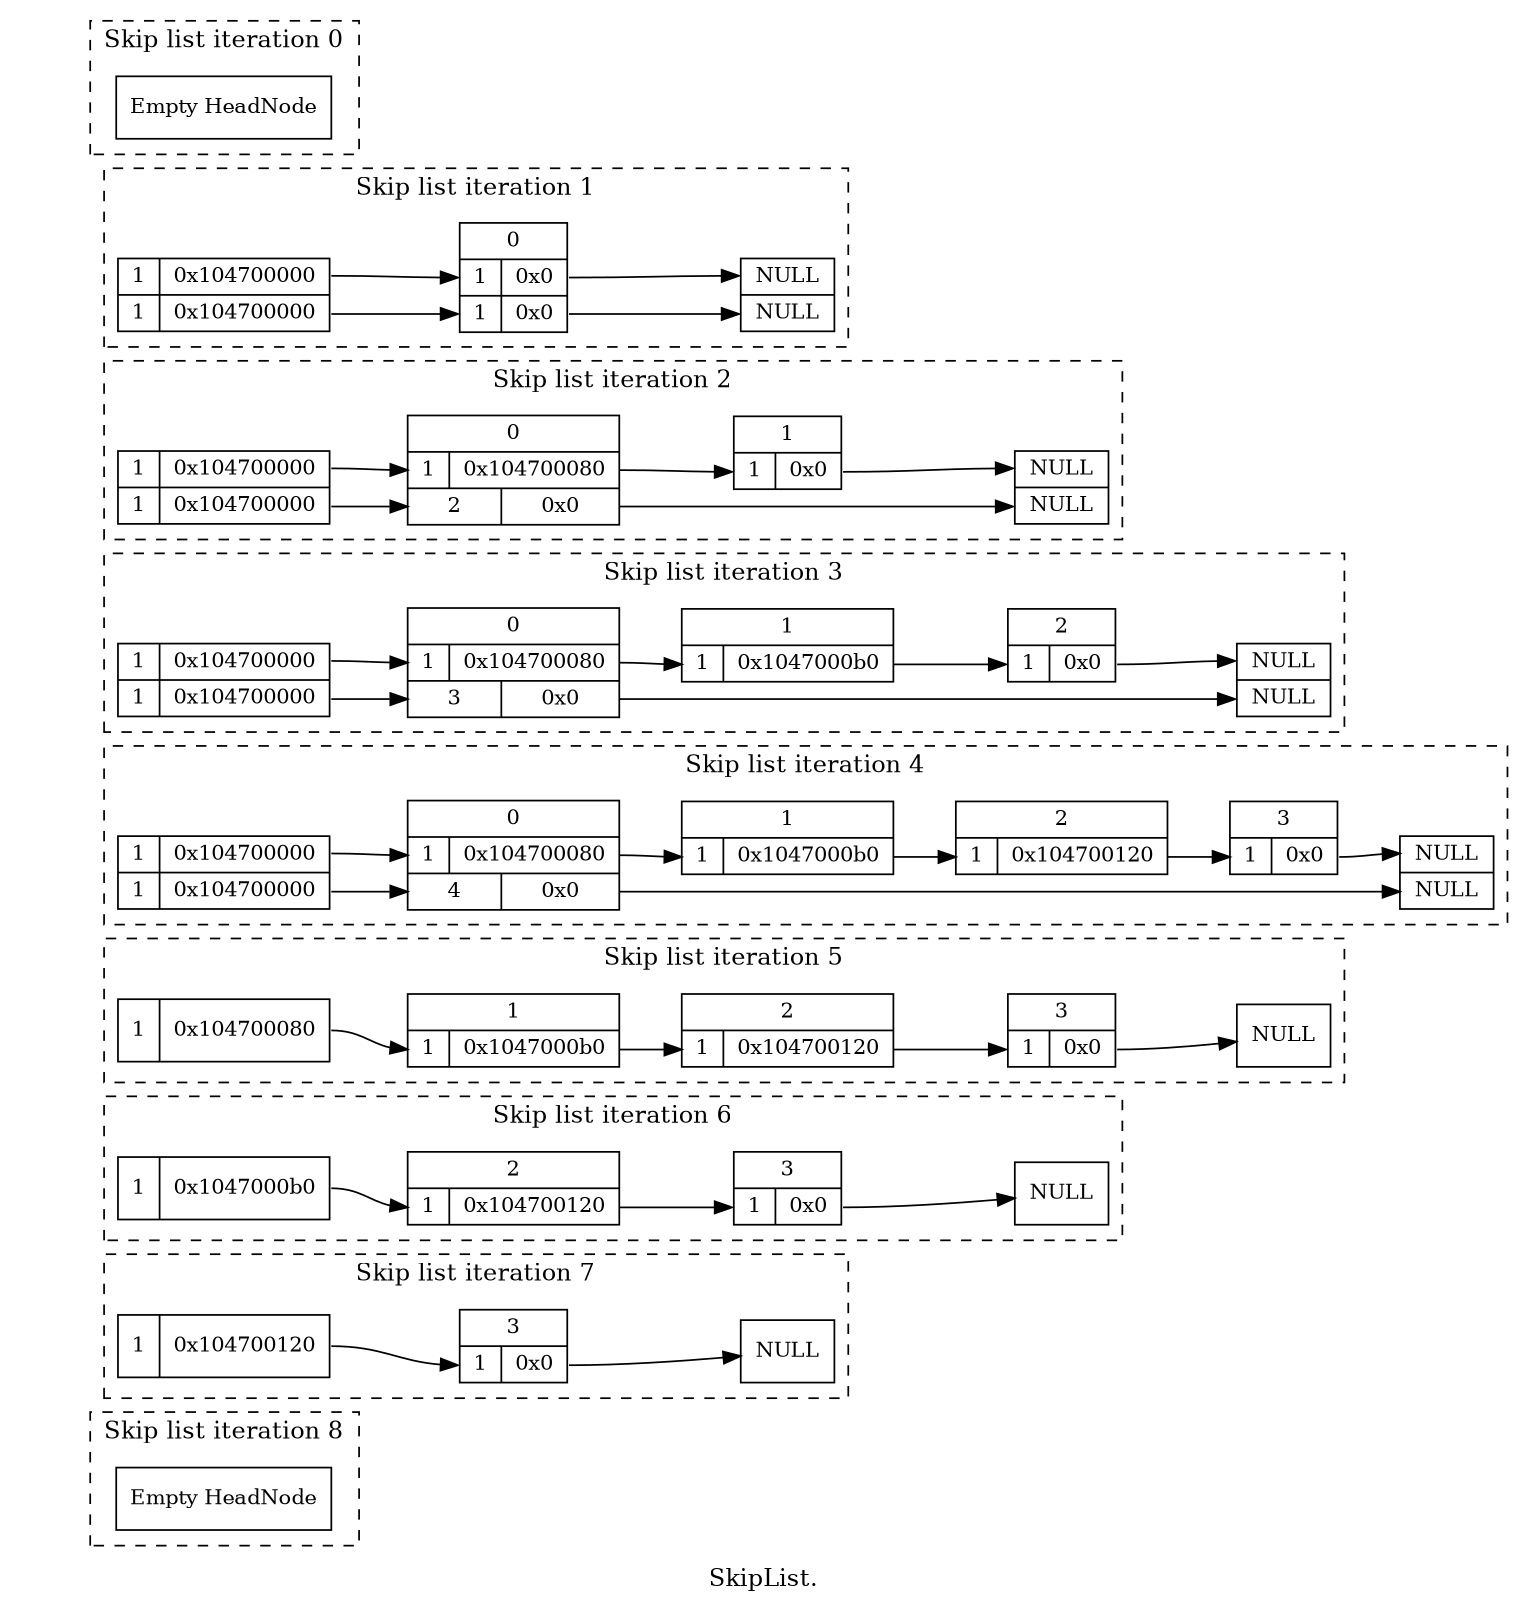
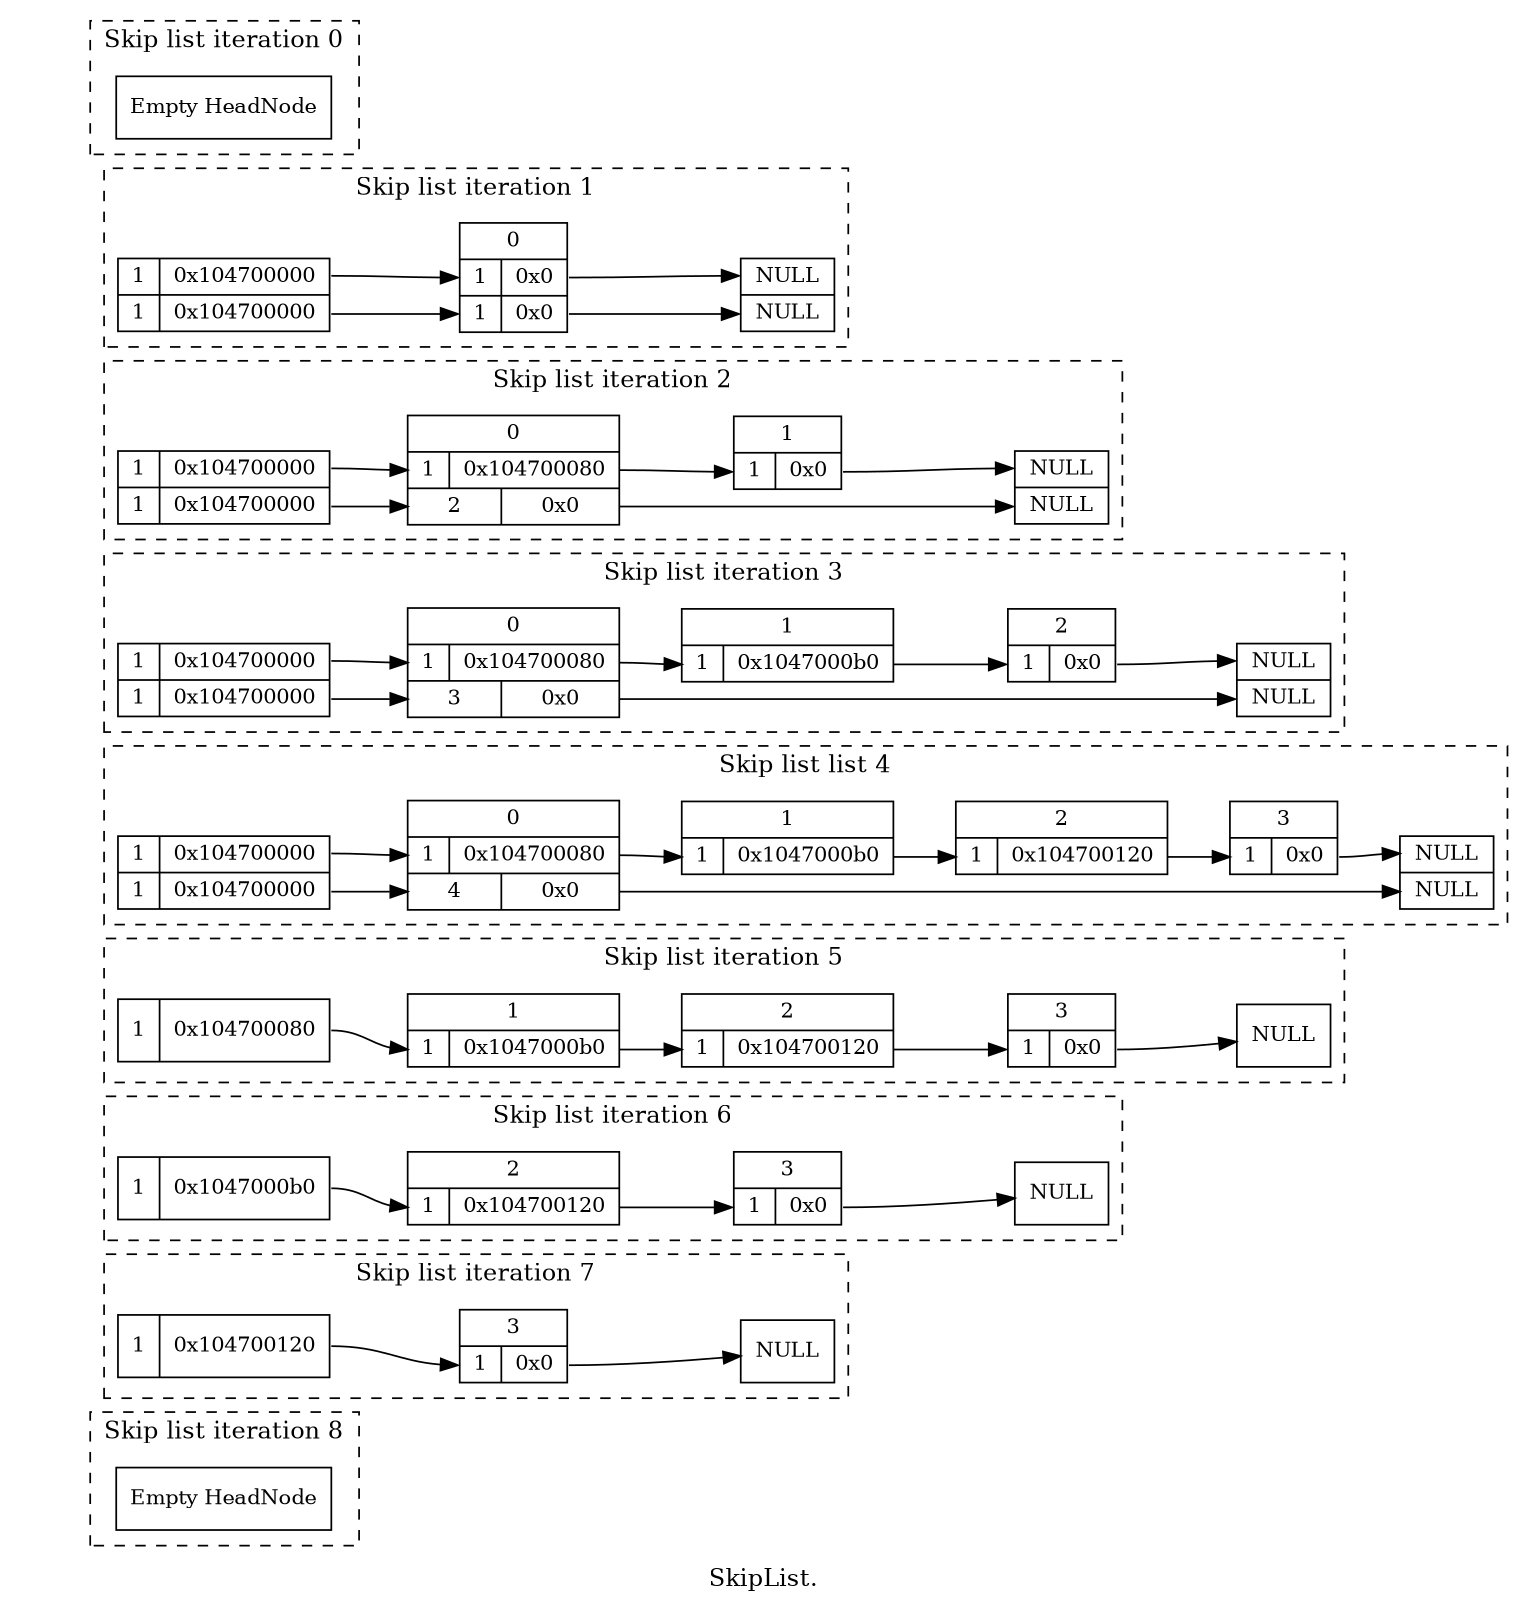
cluster "Skip list iteration 4": label "Skip list iteration 4" -> "Skip list list 4"
